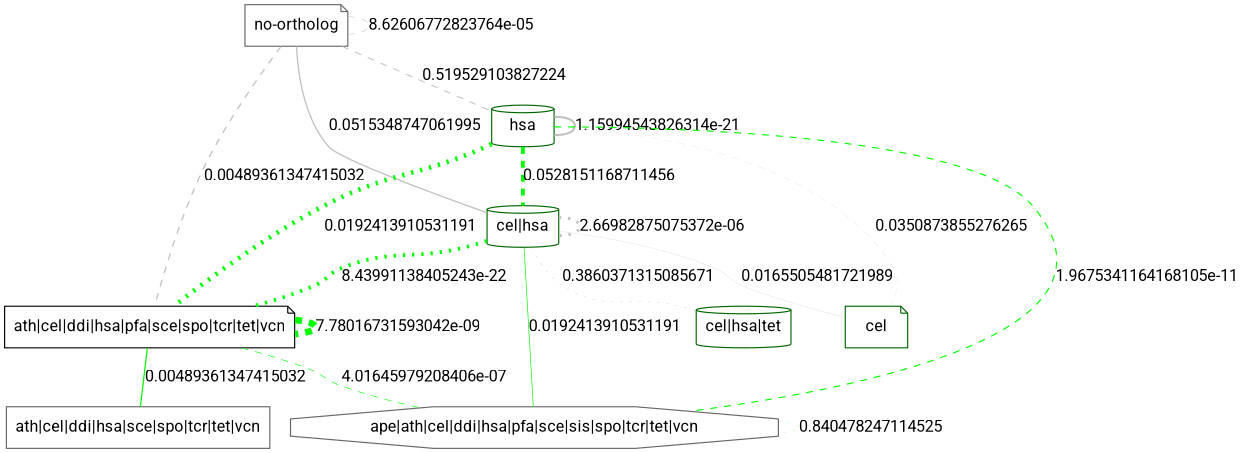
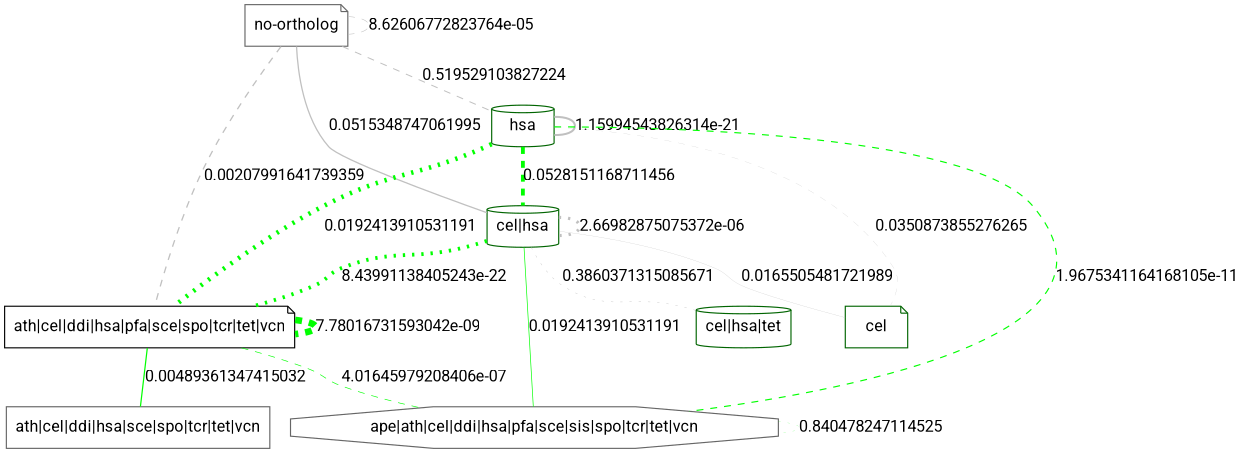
edge "no-ortholog" -- "ath|cel|ddi|hsa|pfa|sce|spo|tcr|tet|vcn": label "0.00489361347415032" -> "0.00207991641739359"
